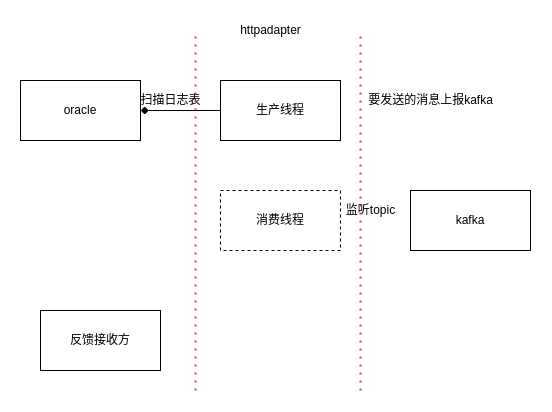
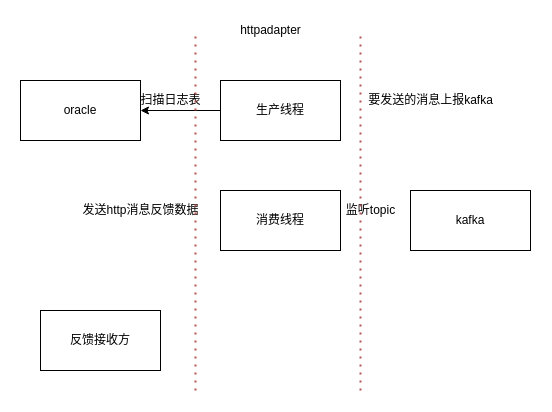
edge "生产线程" -> "oracle": arrowhead diamond -> classic
node "发送http消息反馈数据": added
node "消费线程": style dashed -> solid
